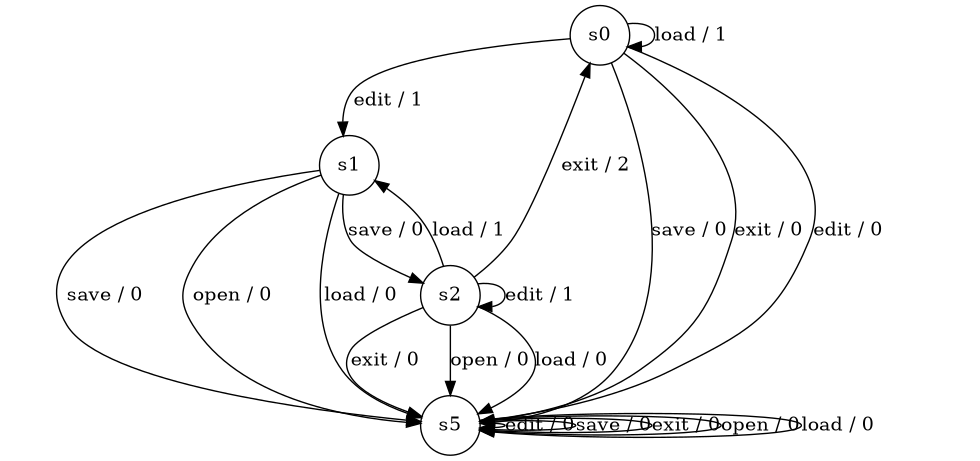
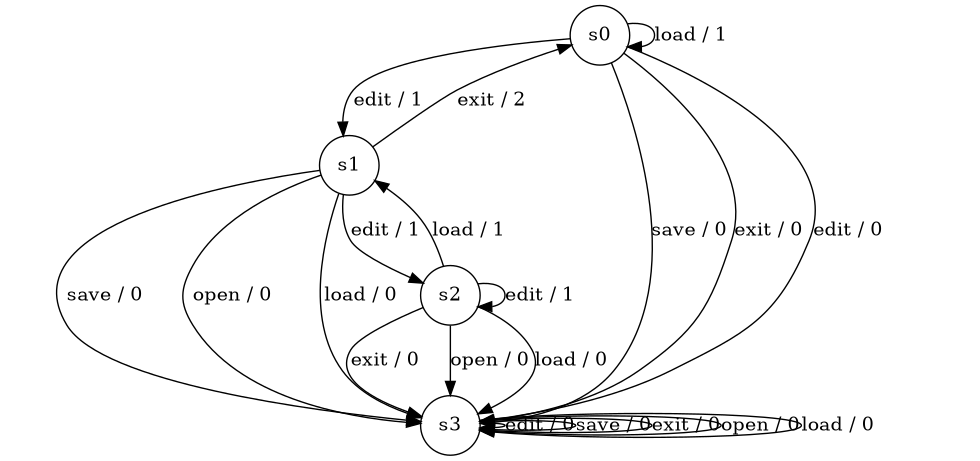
edge "s2" -> "s0": now "s1" -> "s0"
edge "s1" -> "s2": label "save / 0" -> "edit / 1"
node "s5": label "s5" -> "s3"
